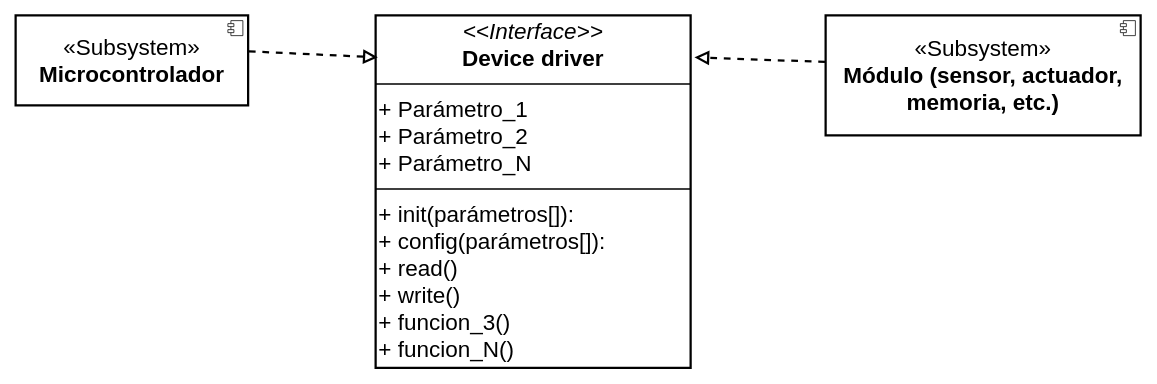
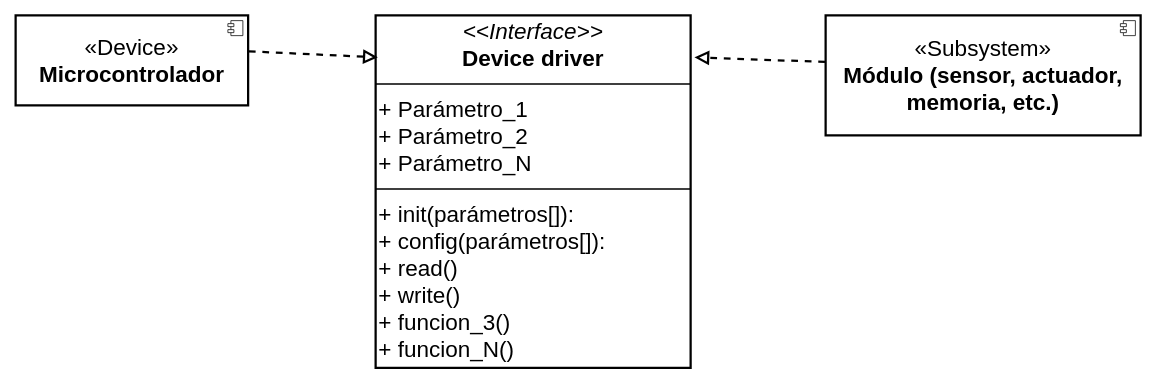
node "«Subsystem»Microcontrolador": label "«Subsystem»Microcontrolador" -> "«Device»Microcontrolador"
